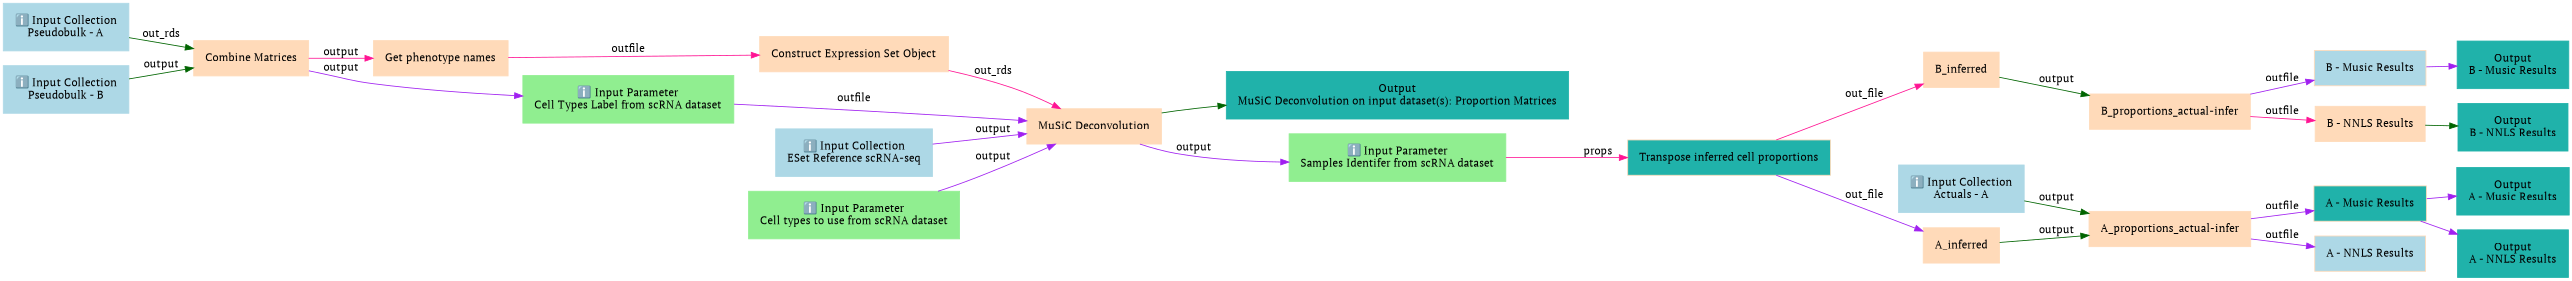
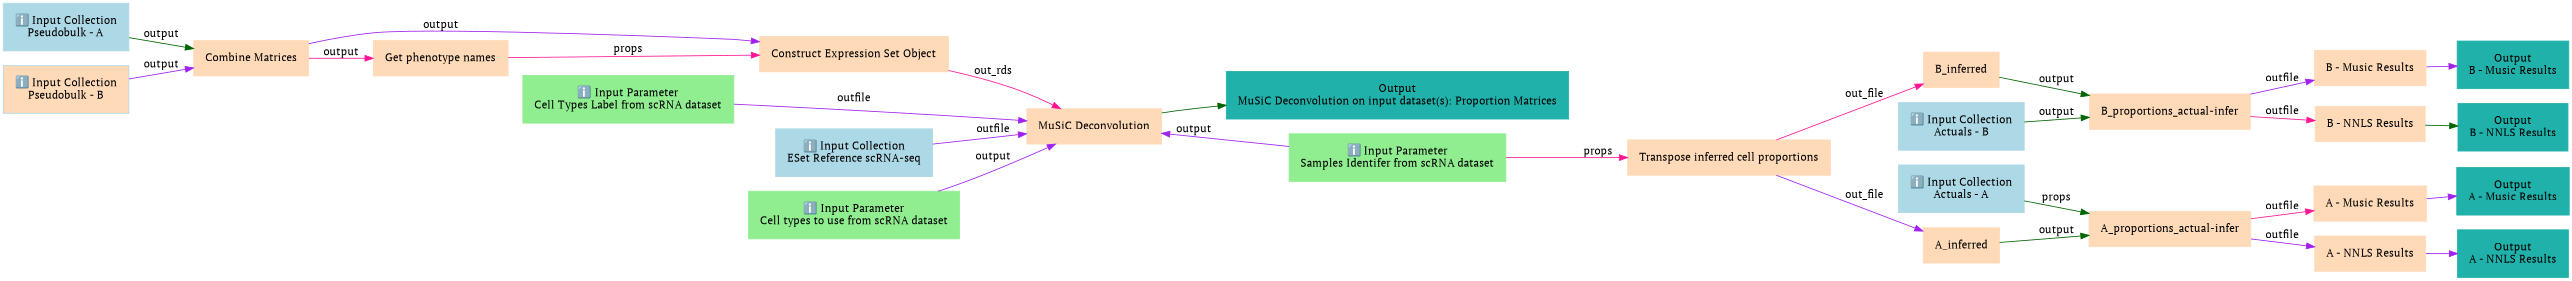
edge "ℹ️ Input Collection Pseudobulk - A" -> "Combine Matrices": label "out_rds" -> "output"
edge "Get phenotype names" -> "Construct Expression Set Object": label "outfile" -> "props"
node "B - Music Results": fillcolor lightblue -> peachpuff
edge "ℹ️ Input Collection Pseudobulk - B" -> "Combine Matrices": color darkgreen -> purple
edge "Combine Matrices" -> "ℹ️ Input Parameter Cell Types Label from scRNA dataset": now "Combine Matrices" -> "Construct Expression Set Object"
node "ℹ️ Input Collection Pseudobulk - B": fillcolor lightblue -> peachpuff
node "ℹ️ Input Collection Actuals - B": added
edge "ℹ️ Input Collection ESet Reference scRNA-seq" -> "MuSiC Deconvolution": label "output" -> "outfile"
edge "MuSiC Deconvolution" -> "ℹ️ Input Parameter Samples Identifer from scRNA dataset": reversed
node "Transpose inferred cell proportions": fillcolor lightseagreen -> peachpuff
edge "ℹ️ Input Collection Actuals - A" -> "A_proportions_actual-infer": label "output" -> "props"
node "A - Music Results": fillcolor lightseagreen -> peachpuff
edge "A_proportions_actual-infer" -> "A - Music Results": color purple -> deeppink
edge "A - Music Results" -> "Output A - NNLS Results": now "A - NNLS Results" -> "Output A - NNLS Results"
node "A - NNLS Results": fillcolor lightblue -> peachpuff
